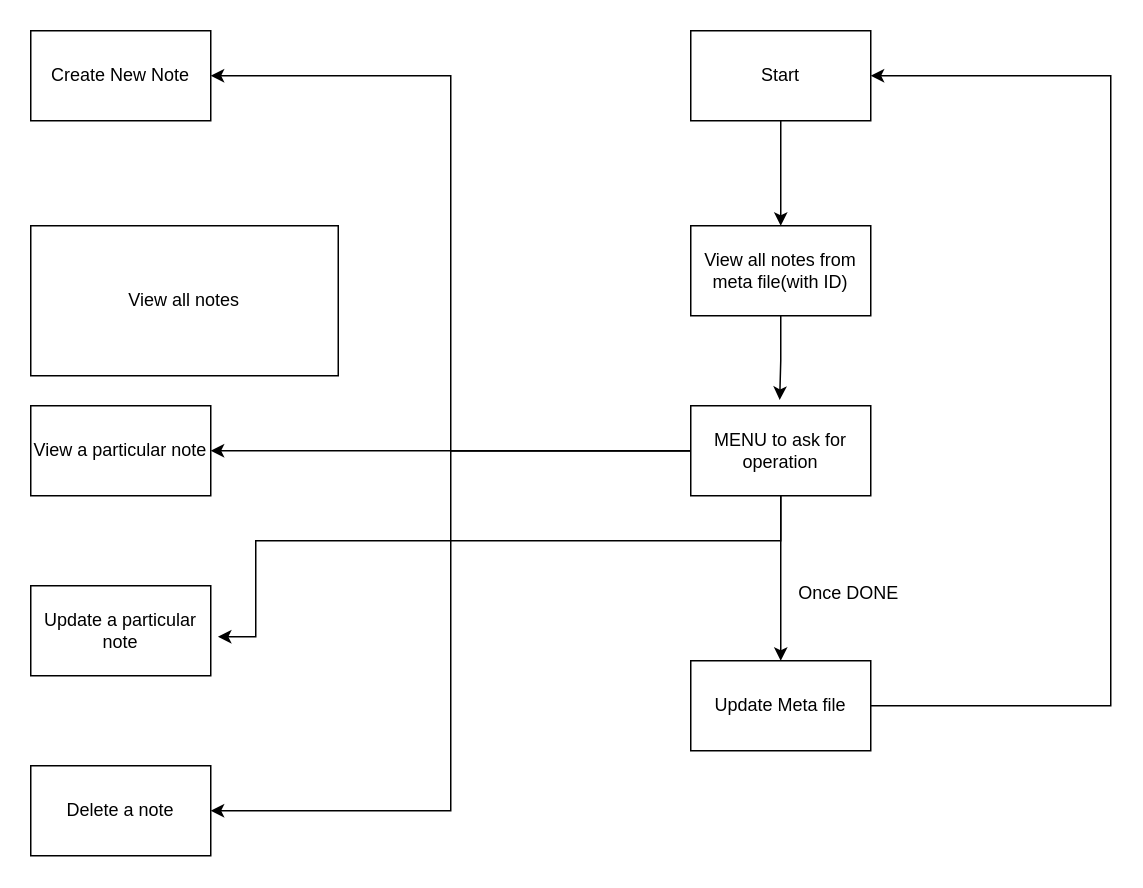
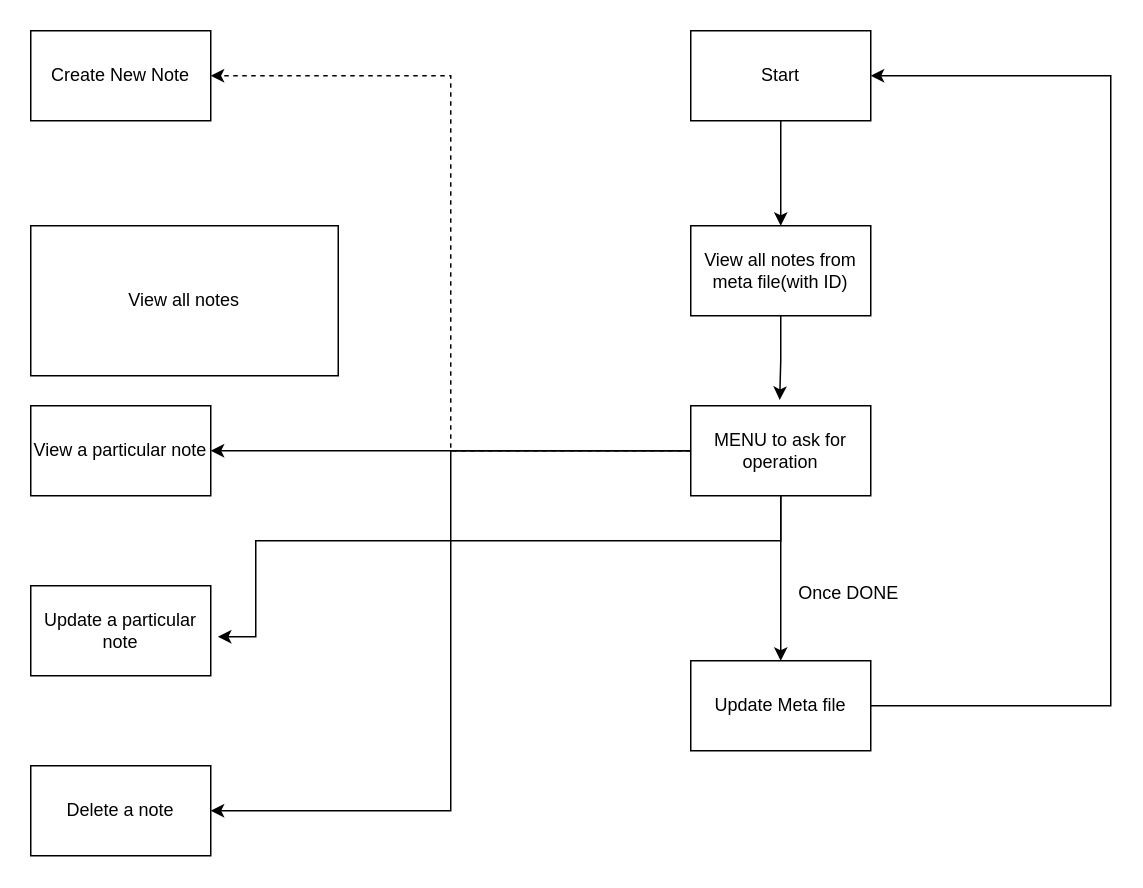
edge "MENU to ask for operation" -> "Create New Note": style solid -> dashed
